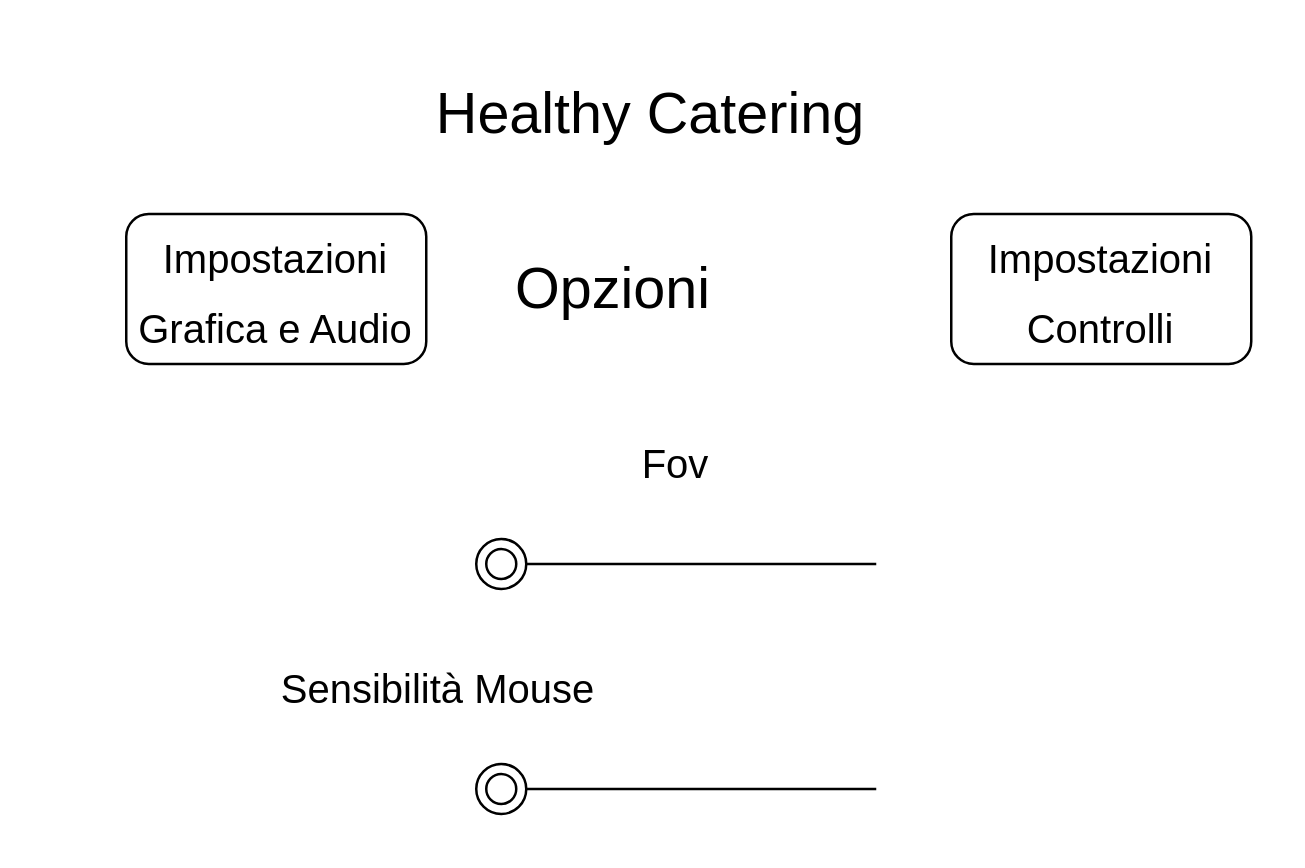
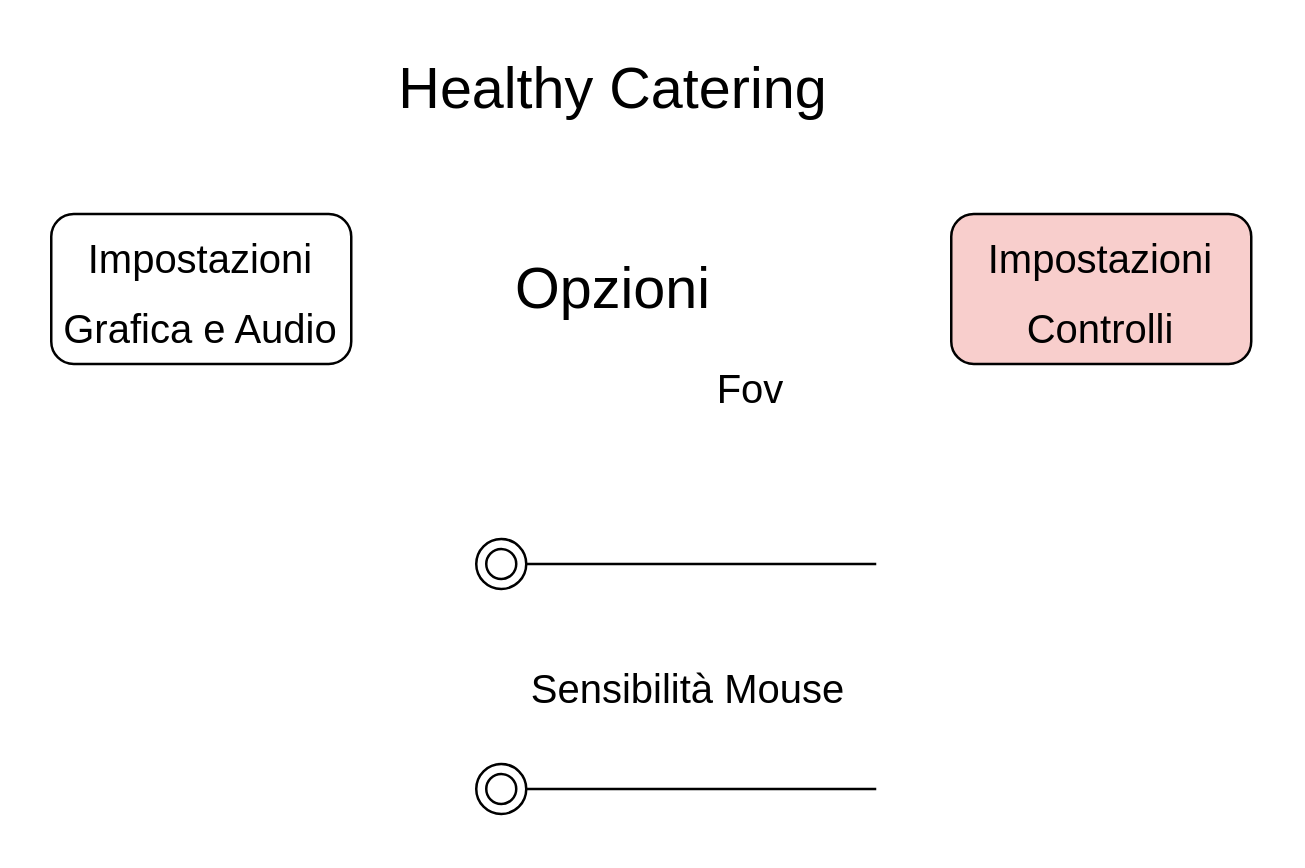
node "Healthy Catering": moved (651, 114) -> (614, 89)
node "Impostazioni Grafica e Audio": moved (276, 289) -> (201, 289)
node "Impostazioni Controlli": fillcolor #ffffff -> #f8cecc
node "Fov": moved (676, 464) -> (751, 389)
node "Sensibilità Mouse": moved (439, 689) -> (689, 689)
